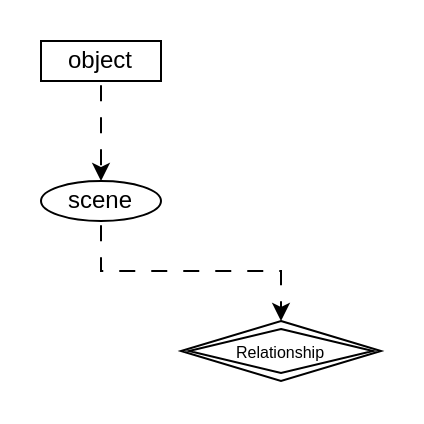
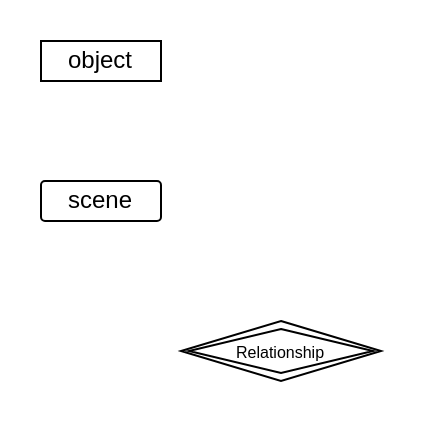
edge "object" -> "scene": removed
node "scene": shape ellipse -> rounded rectangle
edge "scene" -> "Relationship": removed
